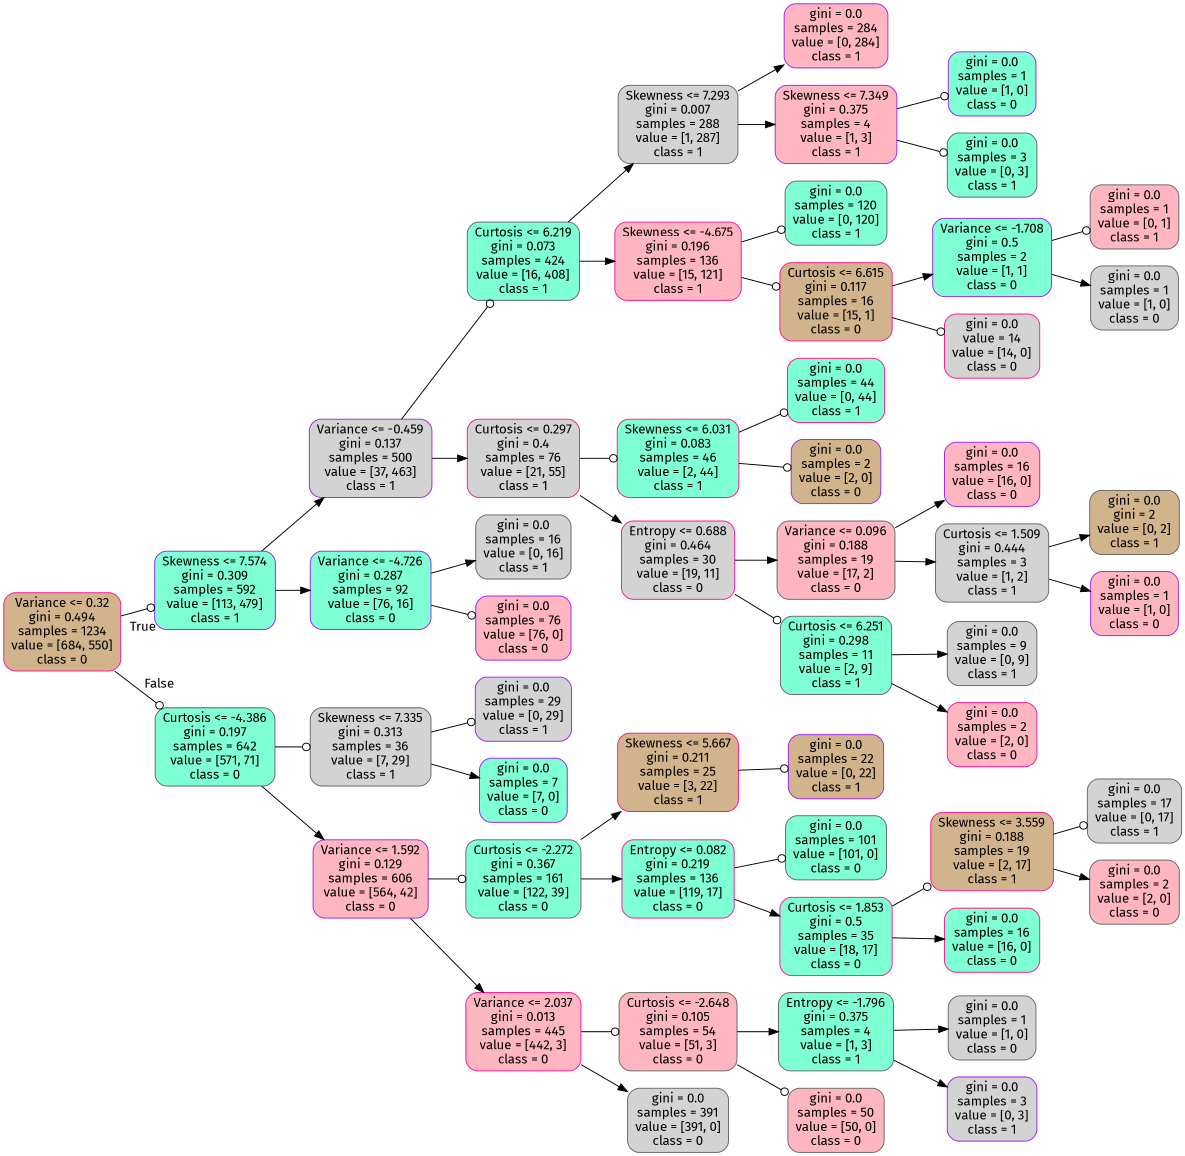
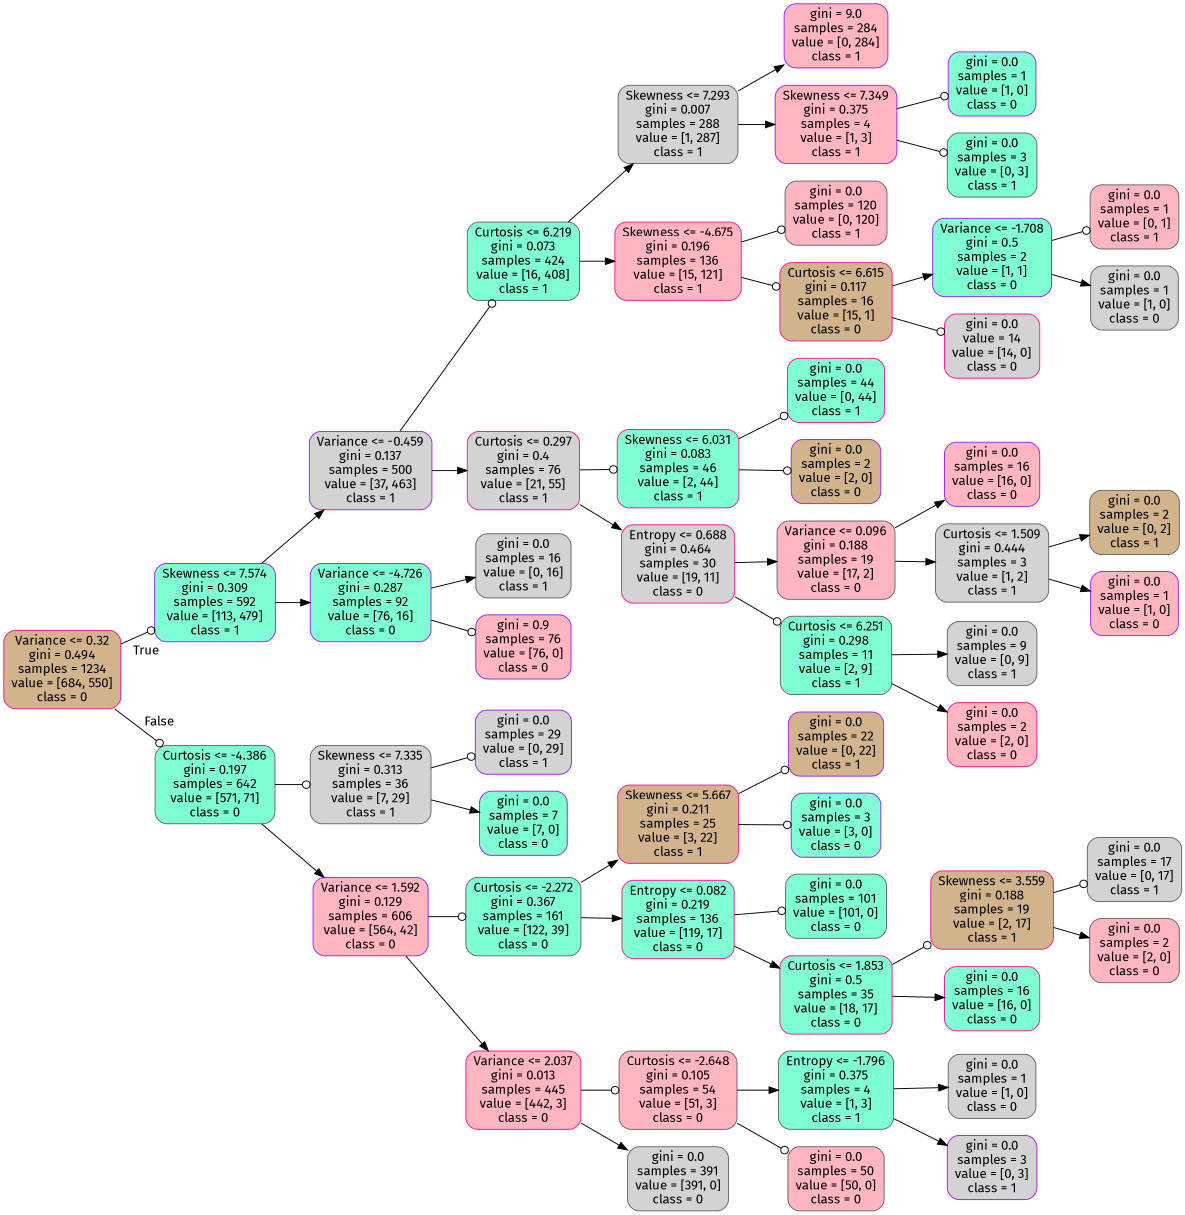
node "gini = 0.0 samples = 284 value = [0, 284] class = 1": label "gini = 0.0 samples = 284 value = [0, 284] class = 1" -> "gini = 9.0 samples = 284 value = [0, 284] class = 1"
node "gini = 0.0 samples = 120 value = [0, 120] class = 1": fillcolor aquamarine -> lightpink
node "gini = 0.0 gini = 2 value = [0, 2] class = 1": label "gini = 0.0 gini = 2 value = [0, 2] class = 1" -> "gini = 0.0 samples = 2 value = [0, 2] class = 1"
node "gini = 0.0 samples = 76 value = [76, 0] class = 0": label "gini = 0.0 samples = 76 value = [76, 0] class = 0" -> "gini = 0.9 samples = 76 value = [76, 0] class = 0"
node "gini = 0.0 samples = 3 value = [3, 0] class = 0": added
